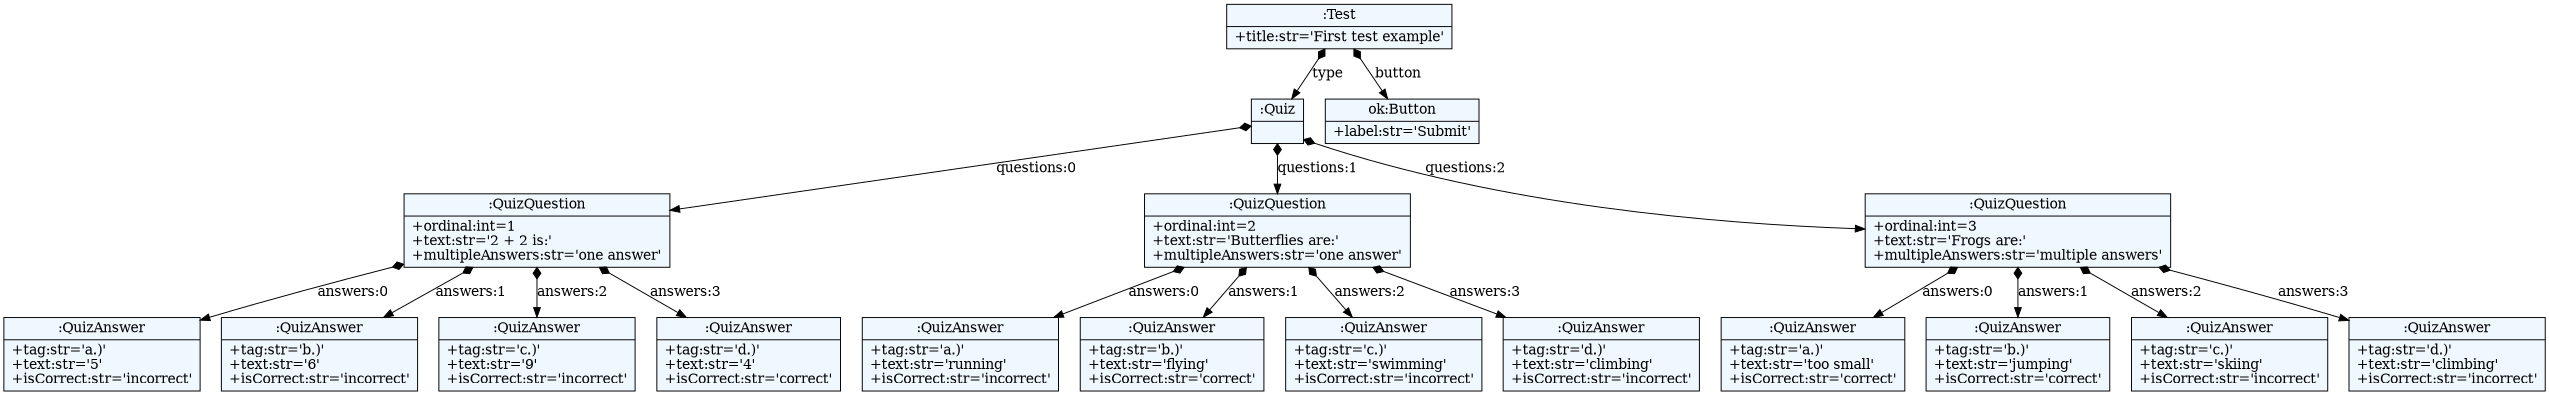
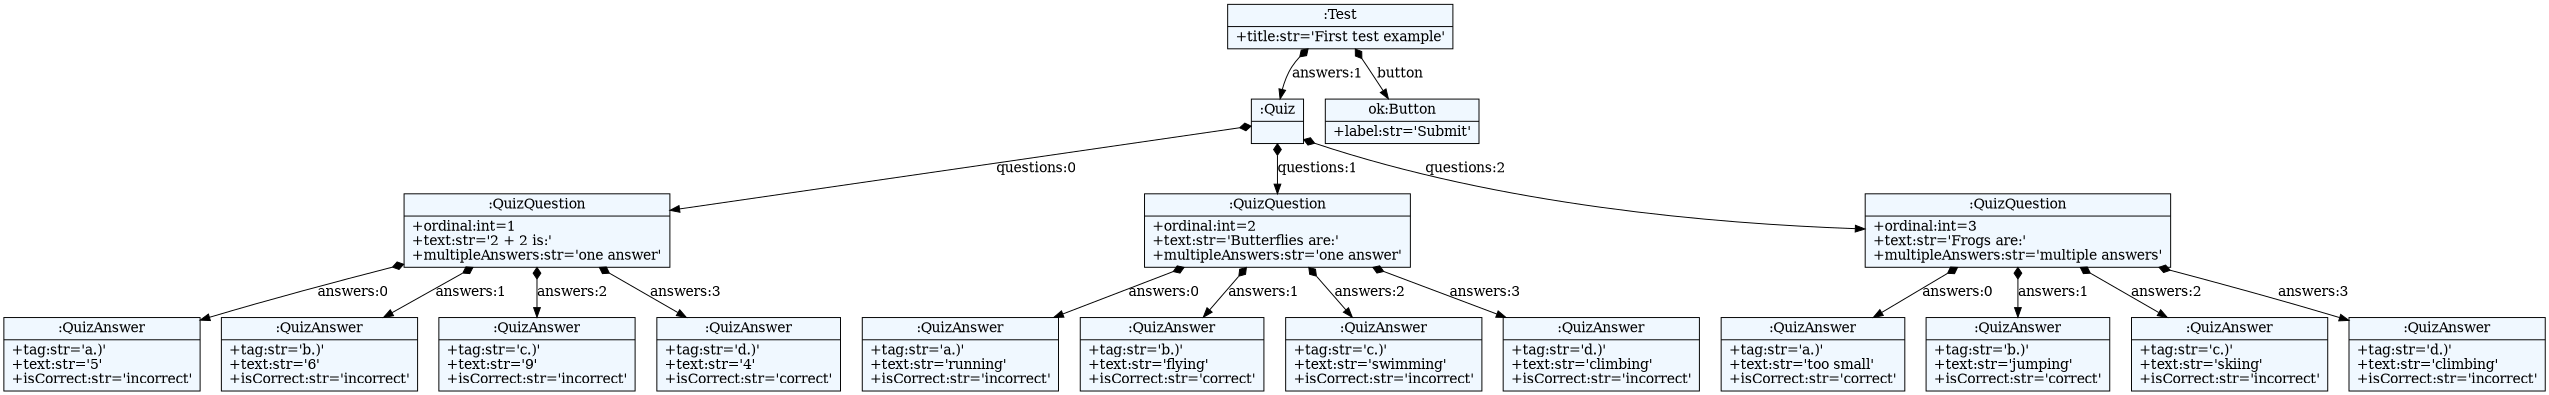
edge ":Test" -- ":Quiz": label "type" -> "answers:1"
